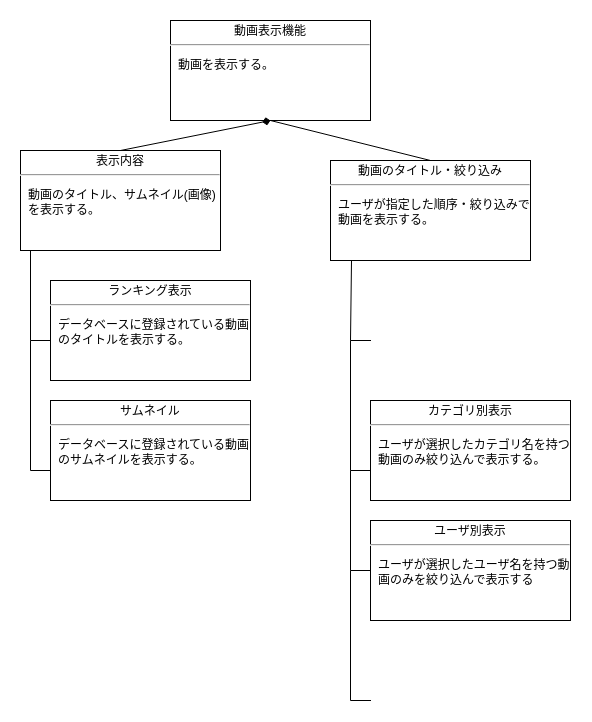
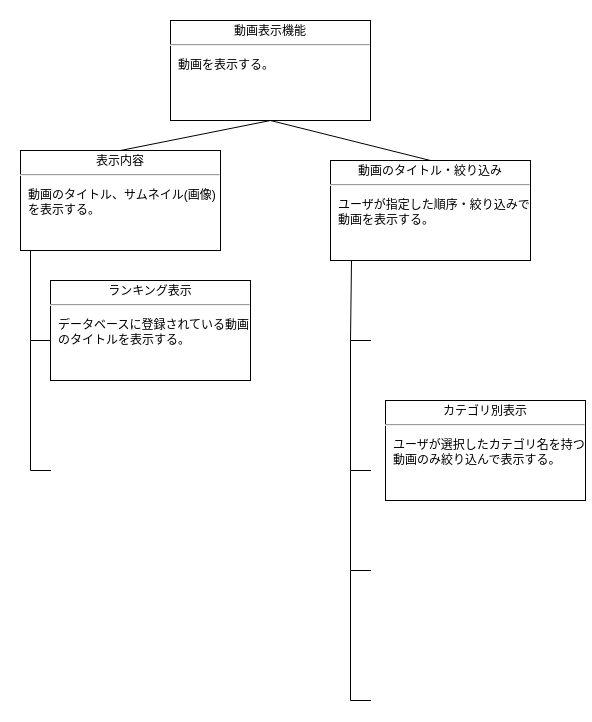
edge "表示内容 動画のタイトル、サムネイル(画像)を表示する。" -> "動画表示機能 動画を表示する。": arrowhead diamond -> none
node "サムネイル データベースに登録されている動画のサムネイルを表示する。": removed
node "カテゴリ別表示 ユーザが選択したカテゴリ名を持つ動画のみ絞り込んで表示する。": moved (471, 451) -> (486, 451)
node "ユーザ別表示 ユーザが選択したユーザ名を持つ動画のみを絞り込んで表示する": removed
